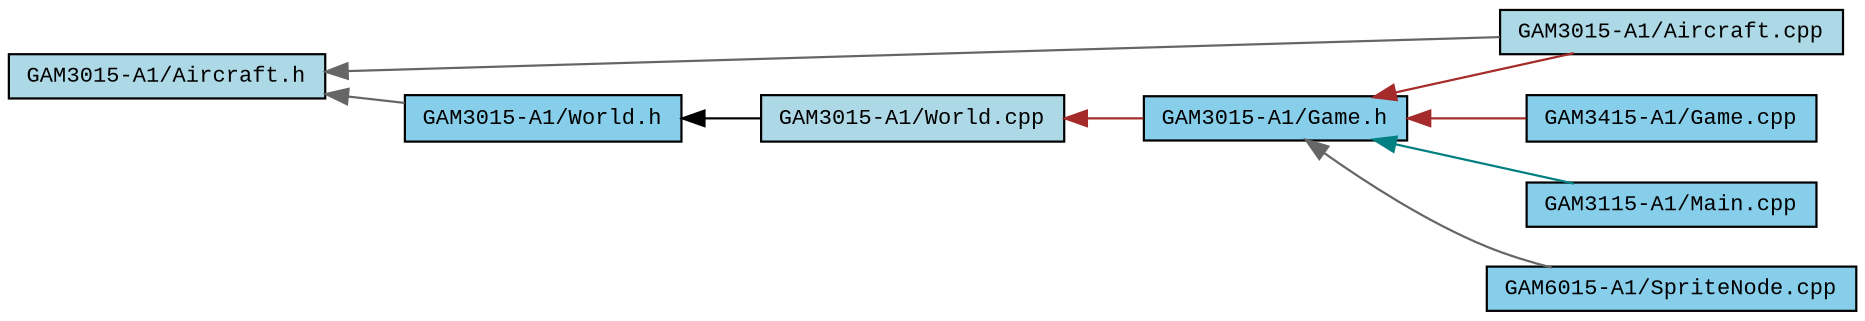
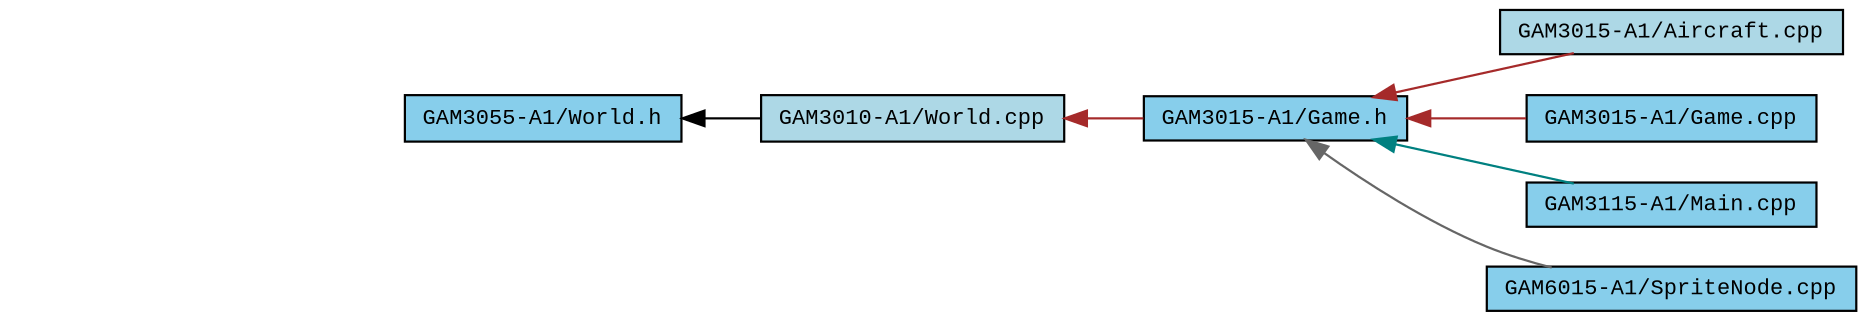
node "GAM3015-A1/Aircraft.h": removed
node "GAM3015-A1/World.h": label "GAM3015-A1/World.h" -> "GAM3055-A1/World.h"
node "GAM3015-A1/World.cpp": label "GAM3015-A1/World.cpp" -> "GAM3010-A1/World.cpp"
node "GAM3415-A1/Game.cpp": label "GAM3415-A1/Game.cpp" -> "GAM3015-A1/Game.cpp"
